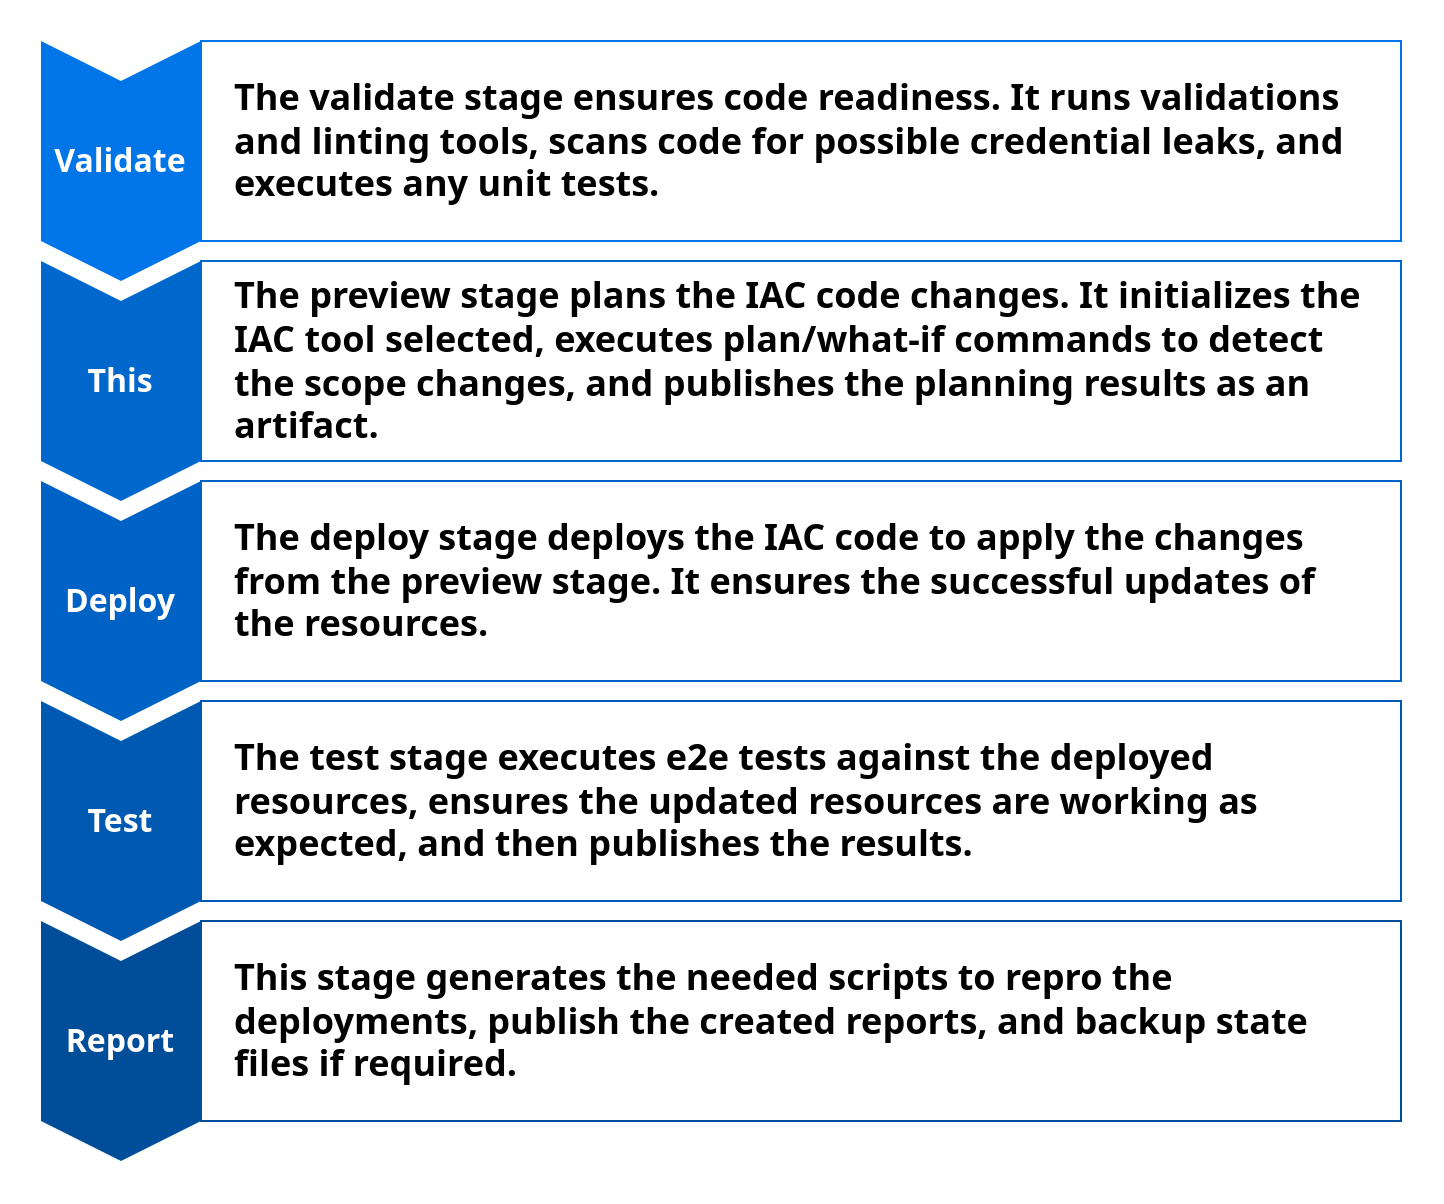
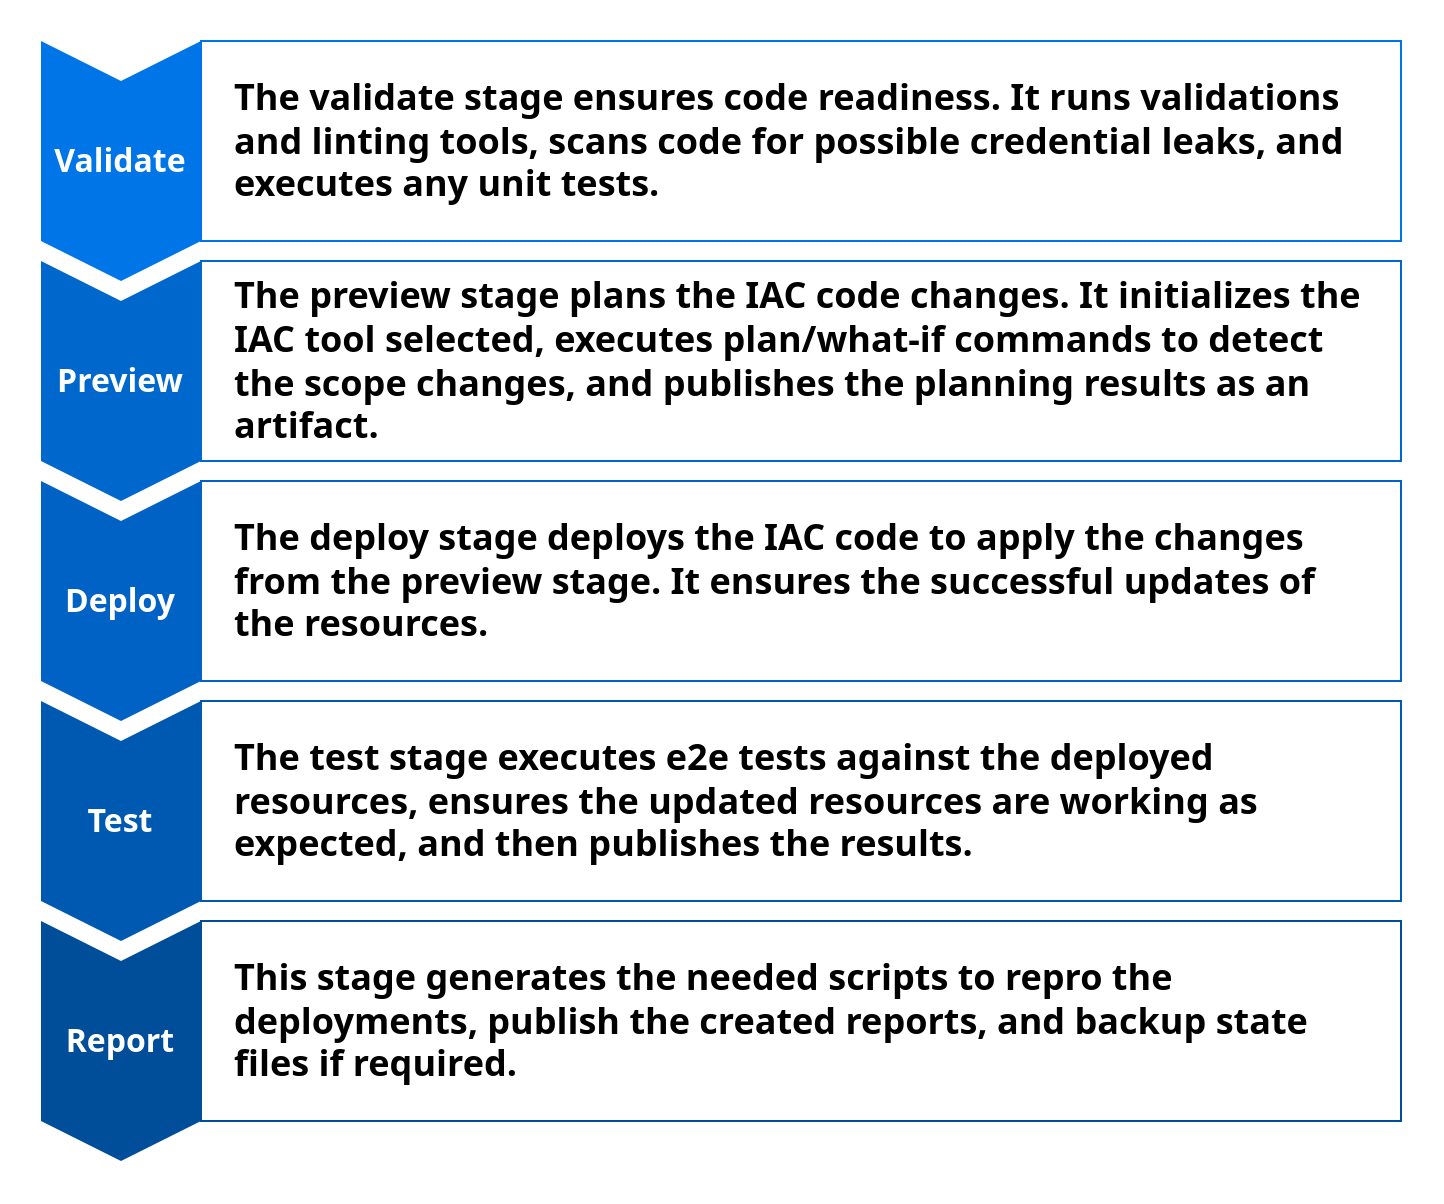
node "This": label "This" -> "Preview"
